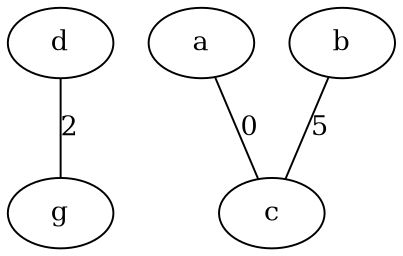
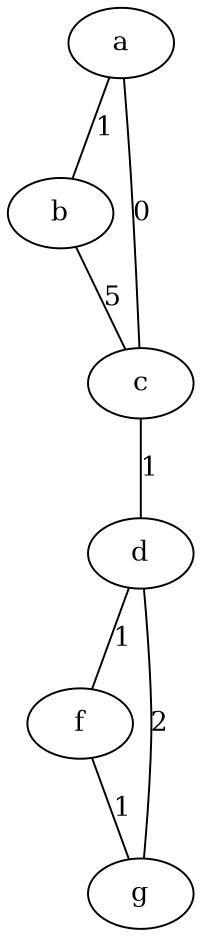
edge "a" -- "b": added, label "1"
edge "c" -- "d": added, label "1"
node "f": added
